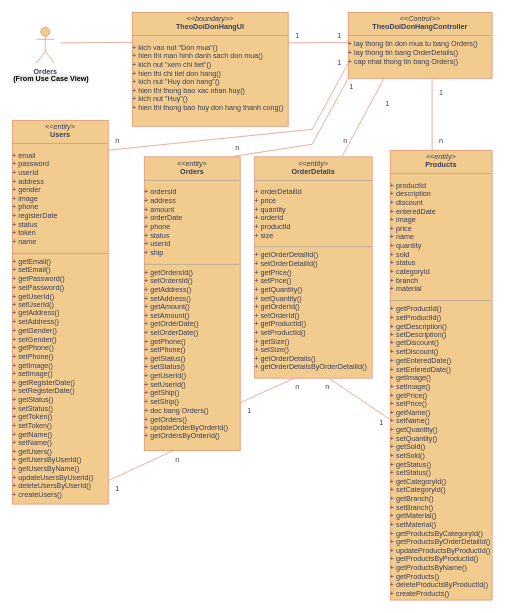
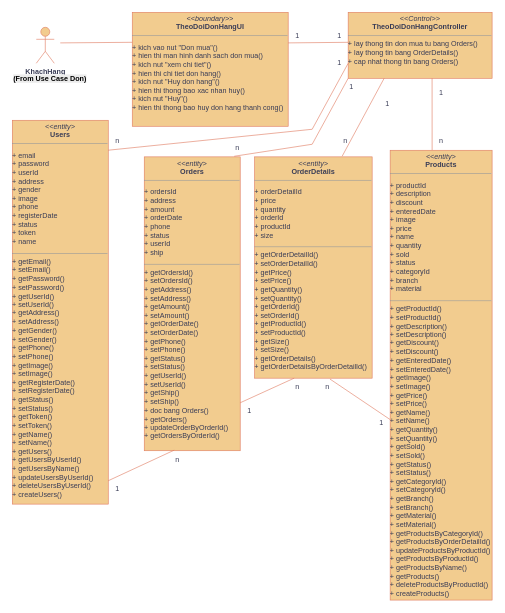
node "Orders": label "Orders" -> "KhachHang"
node "(From Use Case View)": label "(From Use Case View)" -> "(From Use Case Don)"
